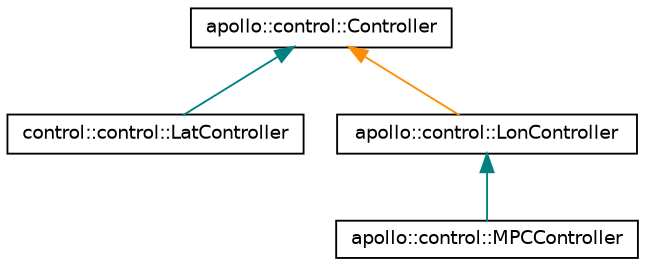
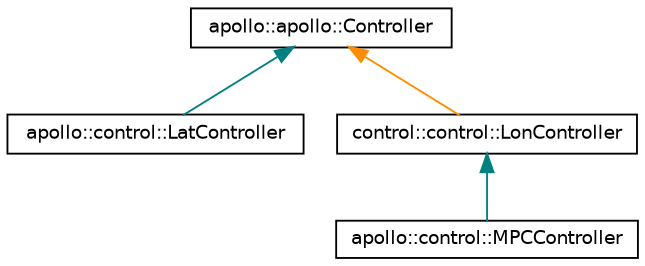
node "apollo::control::Controller": label "apollo::control::Controller" -> "apollo::apollo::Controller"
node "control::control::LatController": label "control::control::LatController" -> "apollo::control::LatController"
node "apollo::control::LonController": label "apollo::control::LonController" -> "control::control::LonController"
